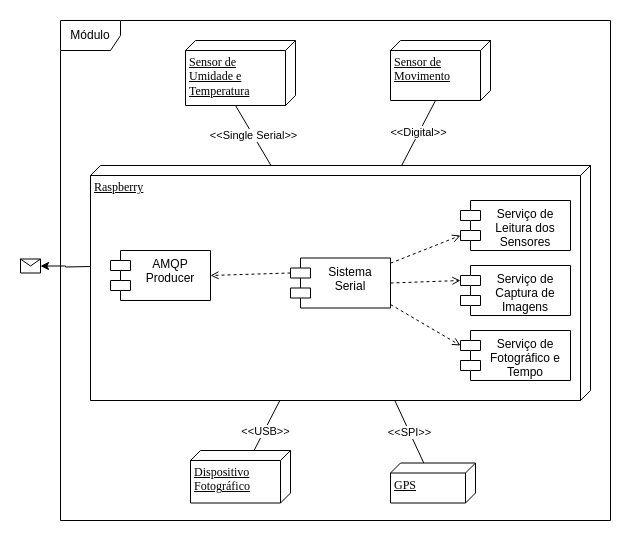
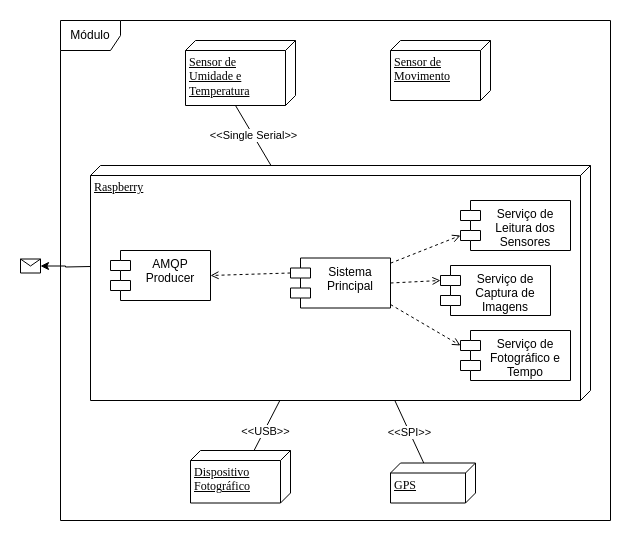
edge "Sensor de Movimento" -- "Raspberry": removed, label "<<Digital>>"
node "Sistema Serial": label "Sistema Serial" -> "Sistema Principal"
node "Serviço de Captura de Imagens": moved (516, 291) -> (496, 291)
